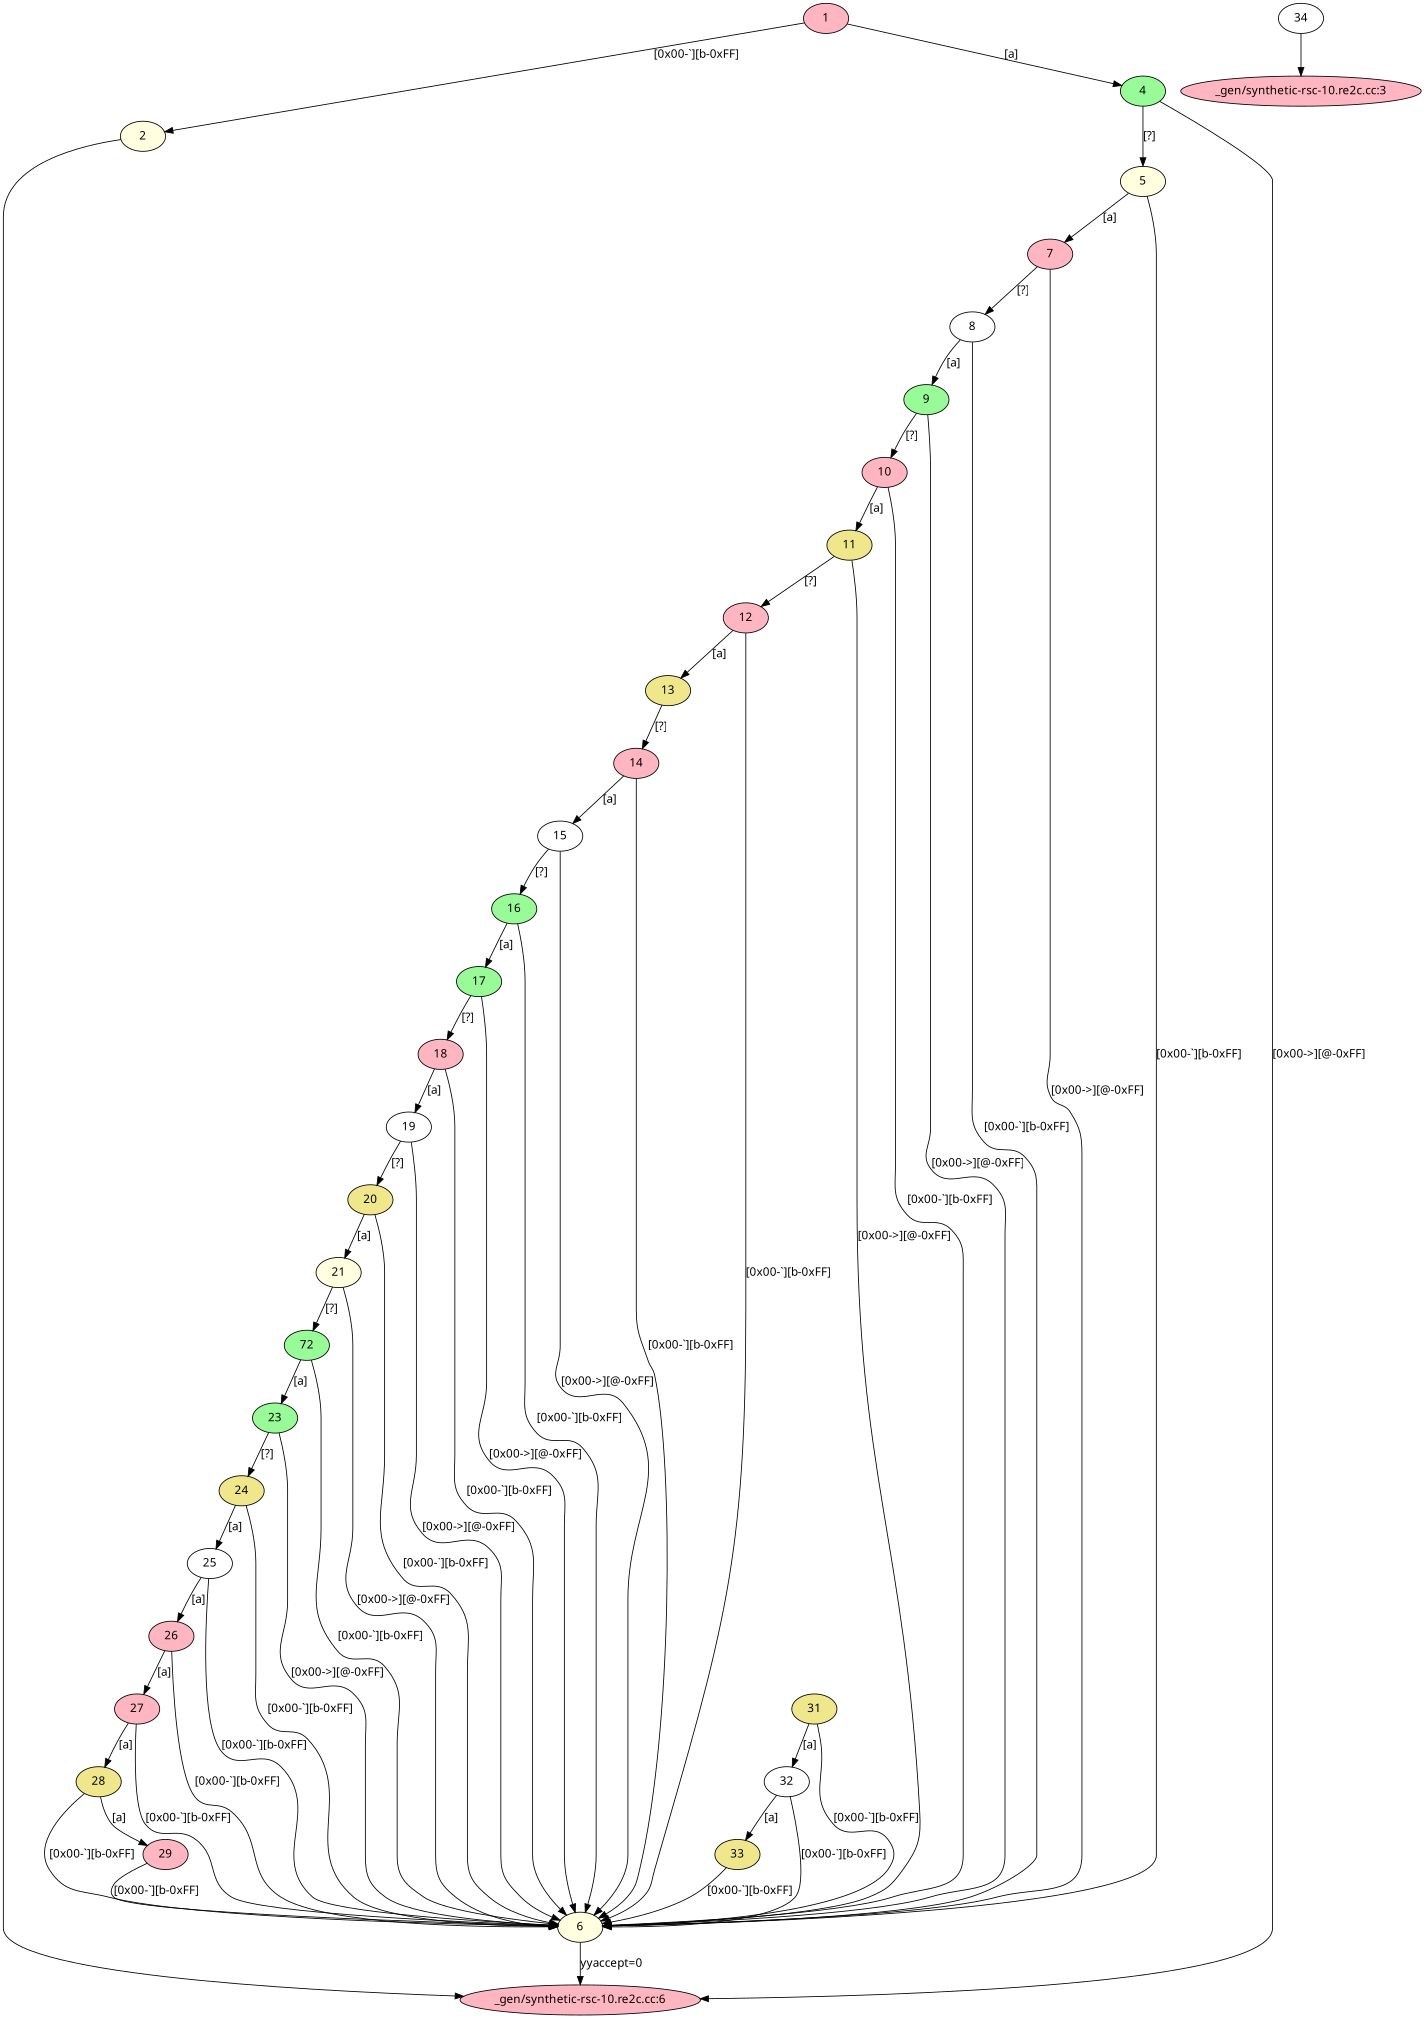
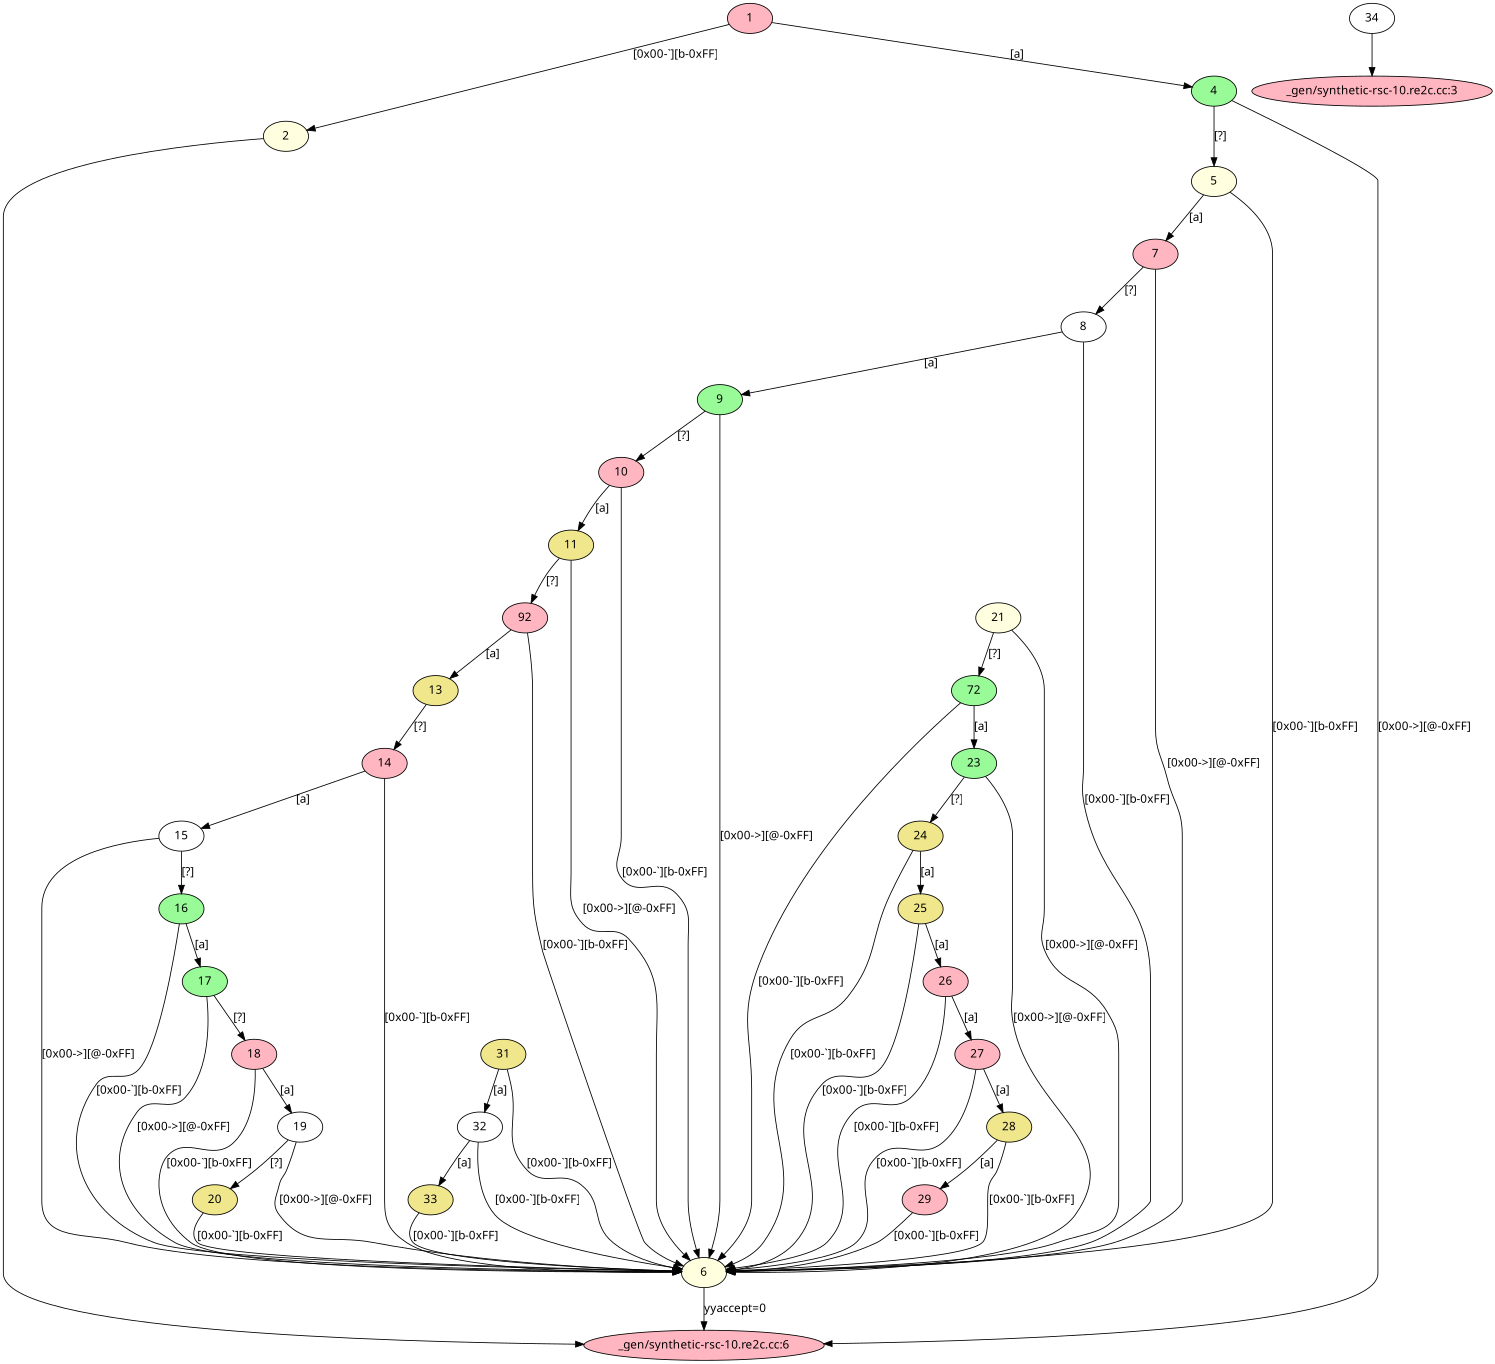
node "12": label "12" -> "92"
edge "20" -> "21": removed, label "[a]"
node "25": fillcolor white -> khaki
